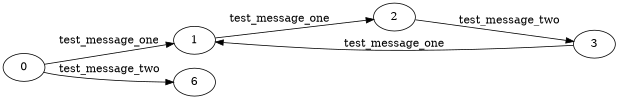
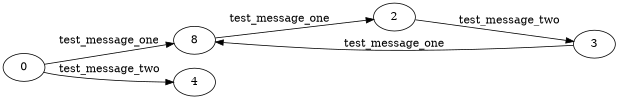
node "1": label "1" -> "8"
node "6": label "6" -> "4"
